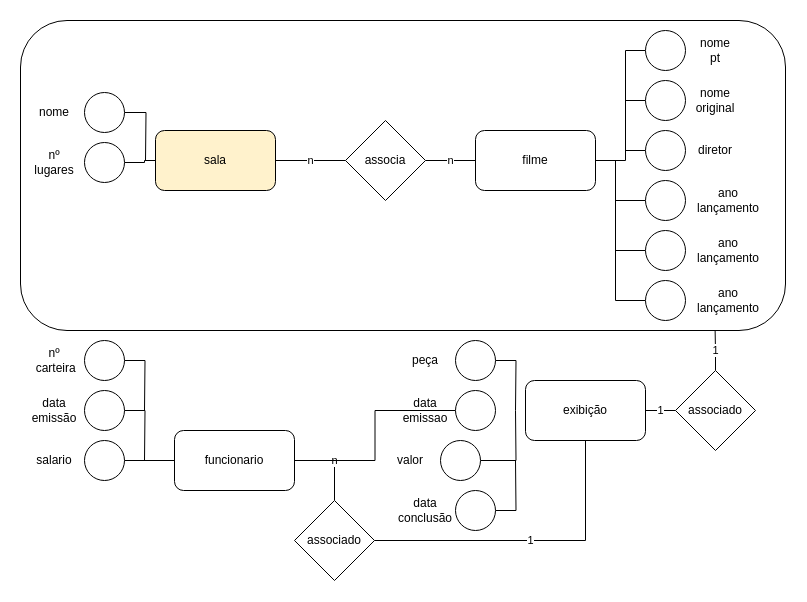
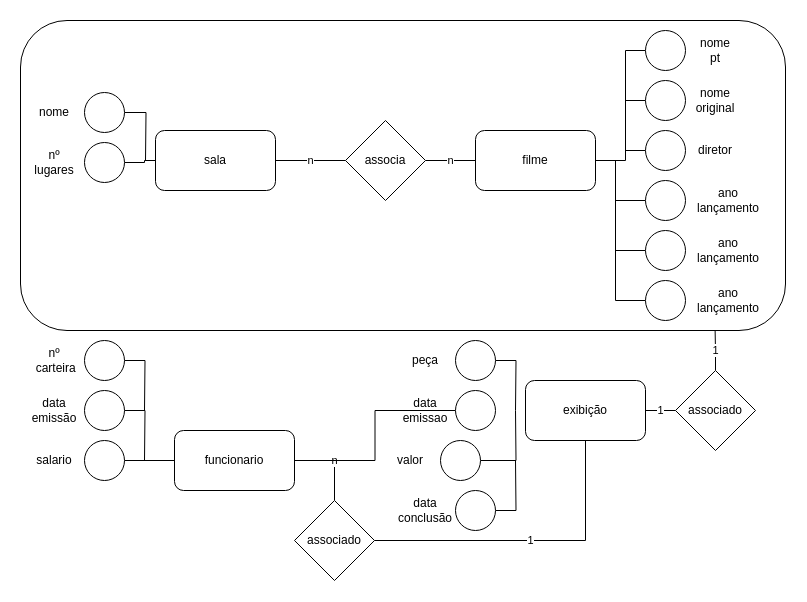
node "sala": fillcolor #fff2cc -> #ffffff
